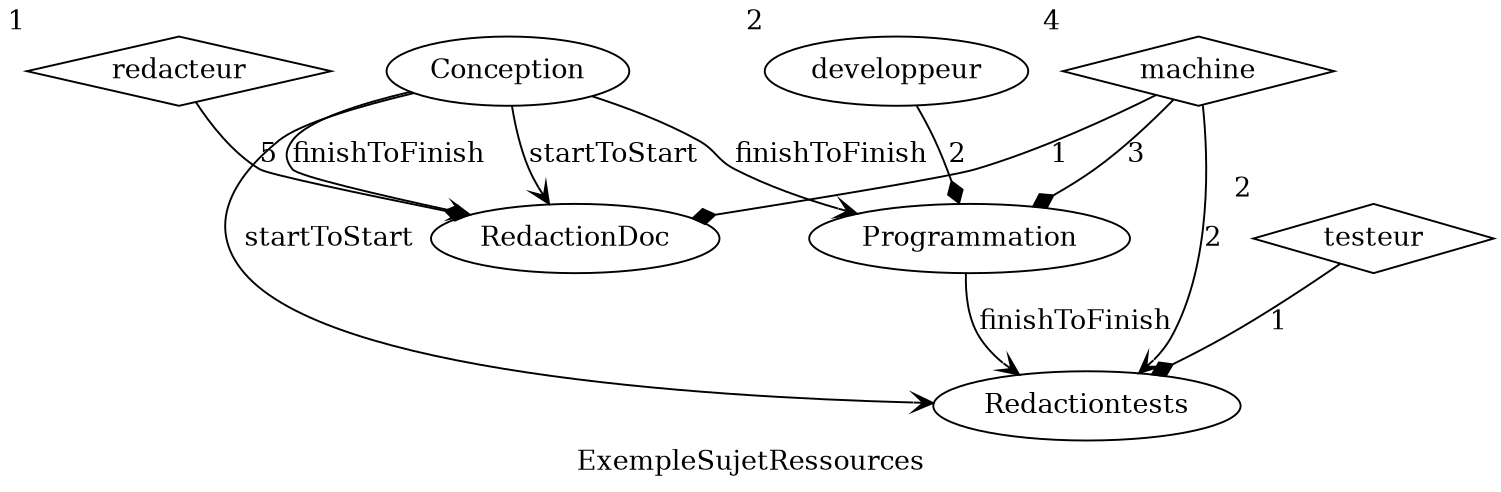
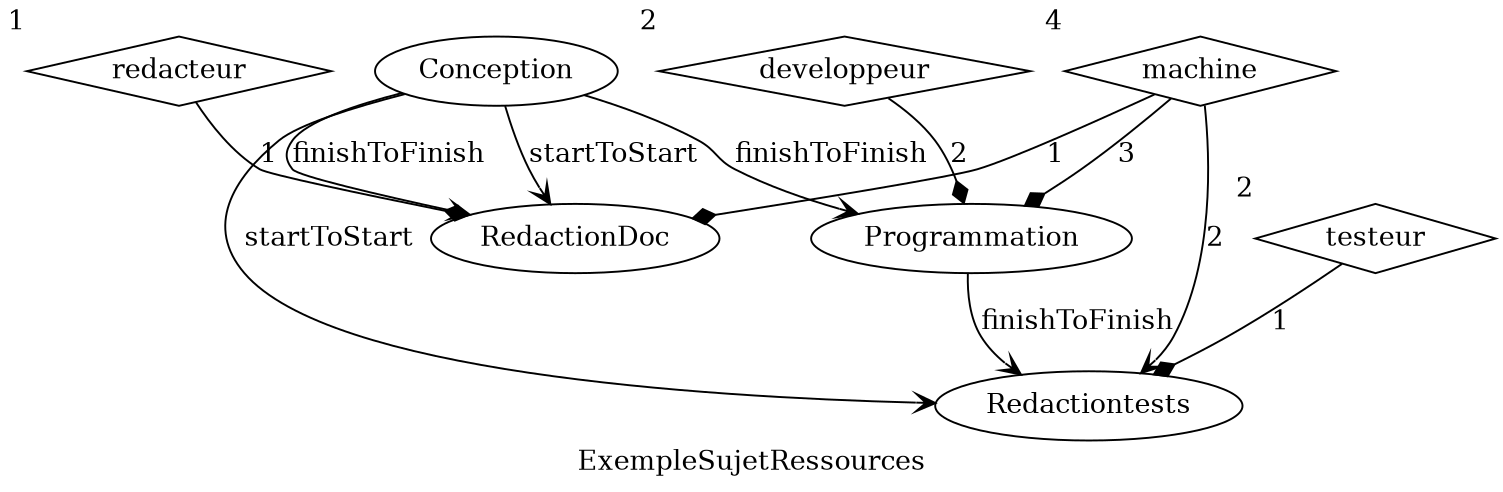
node "developpeur 2": shape ellipse -> diamond
edge "redacteur 1" -> "RedactionDoc": label "5" -> "1"
